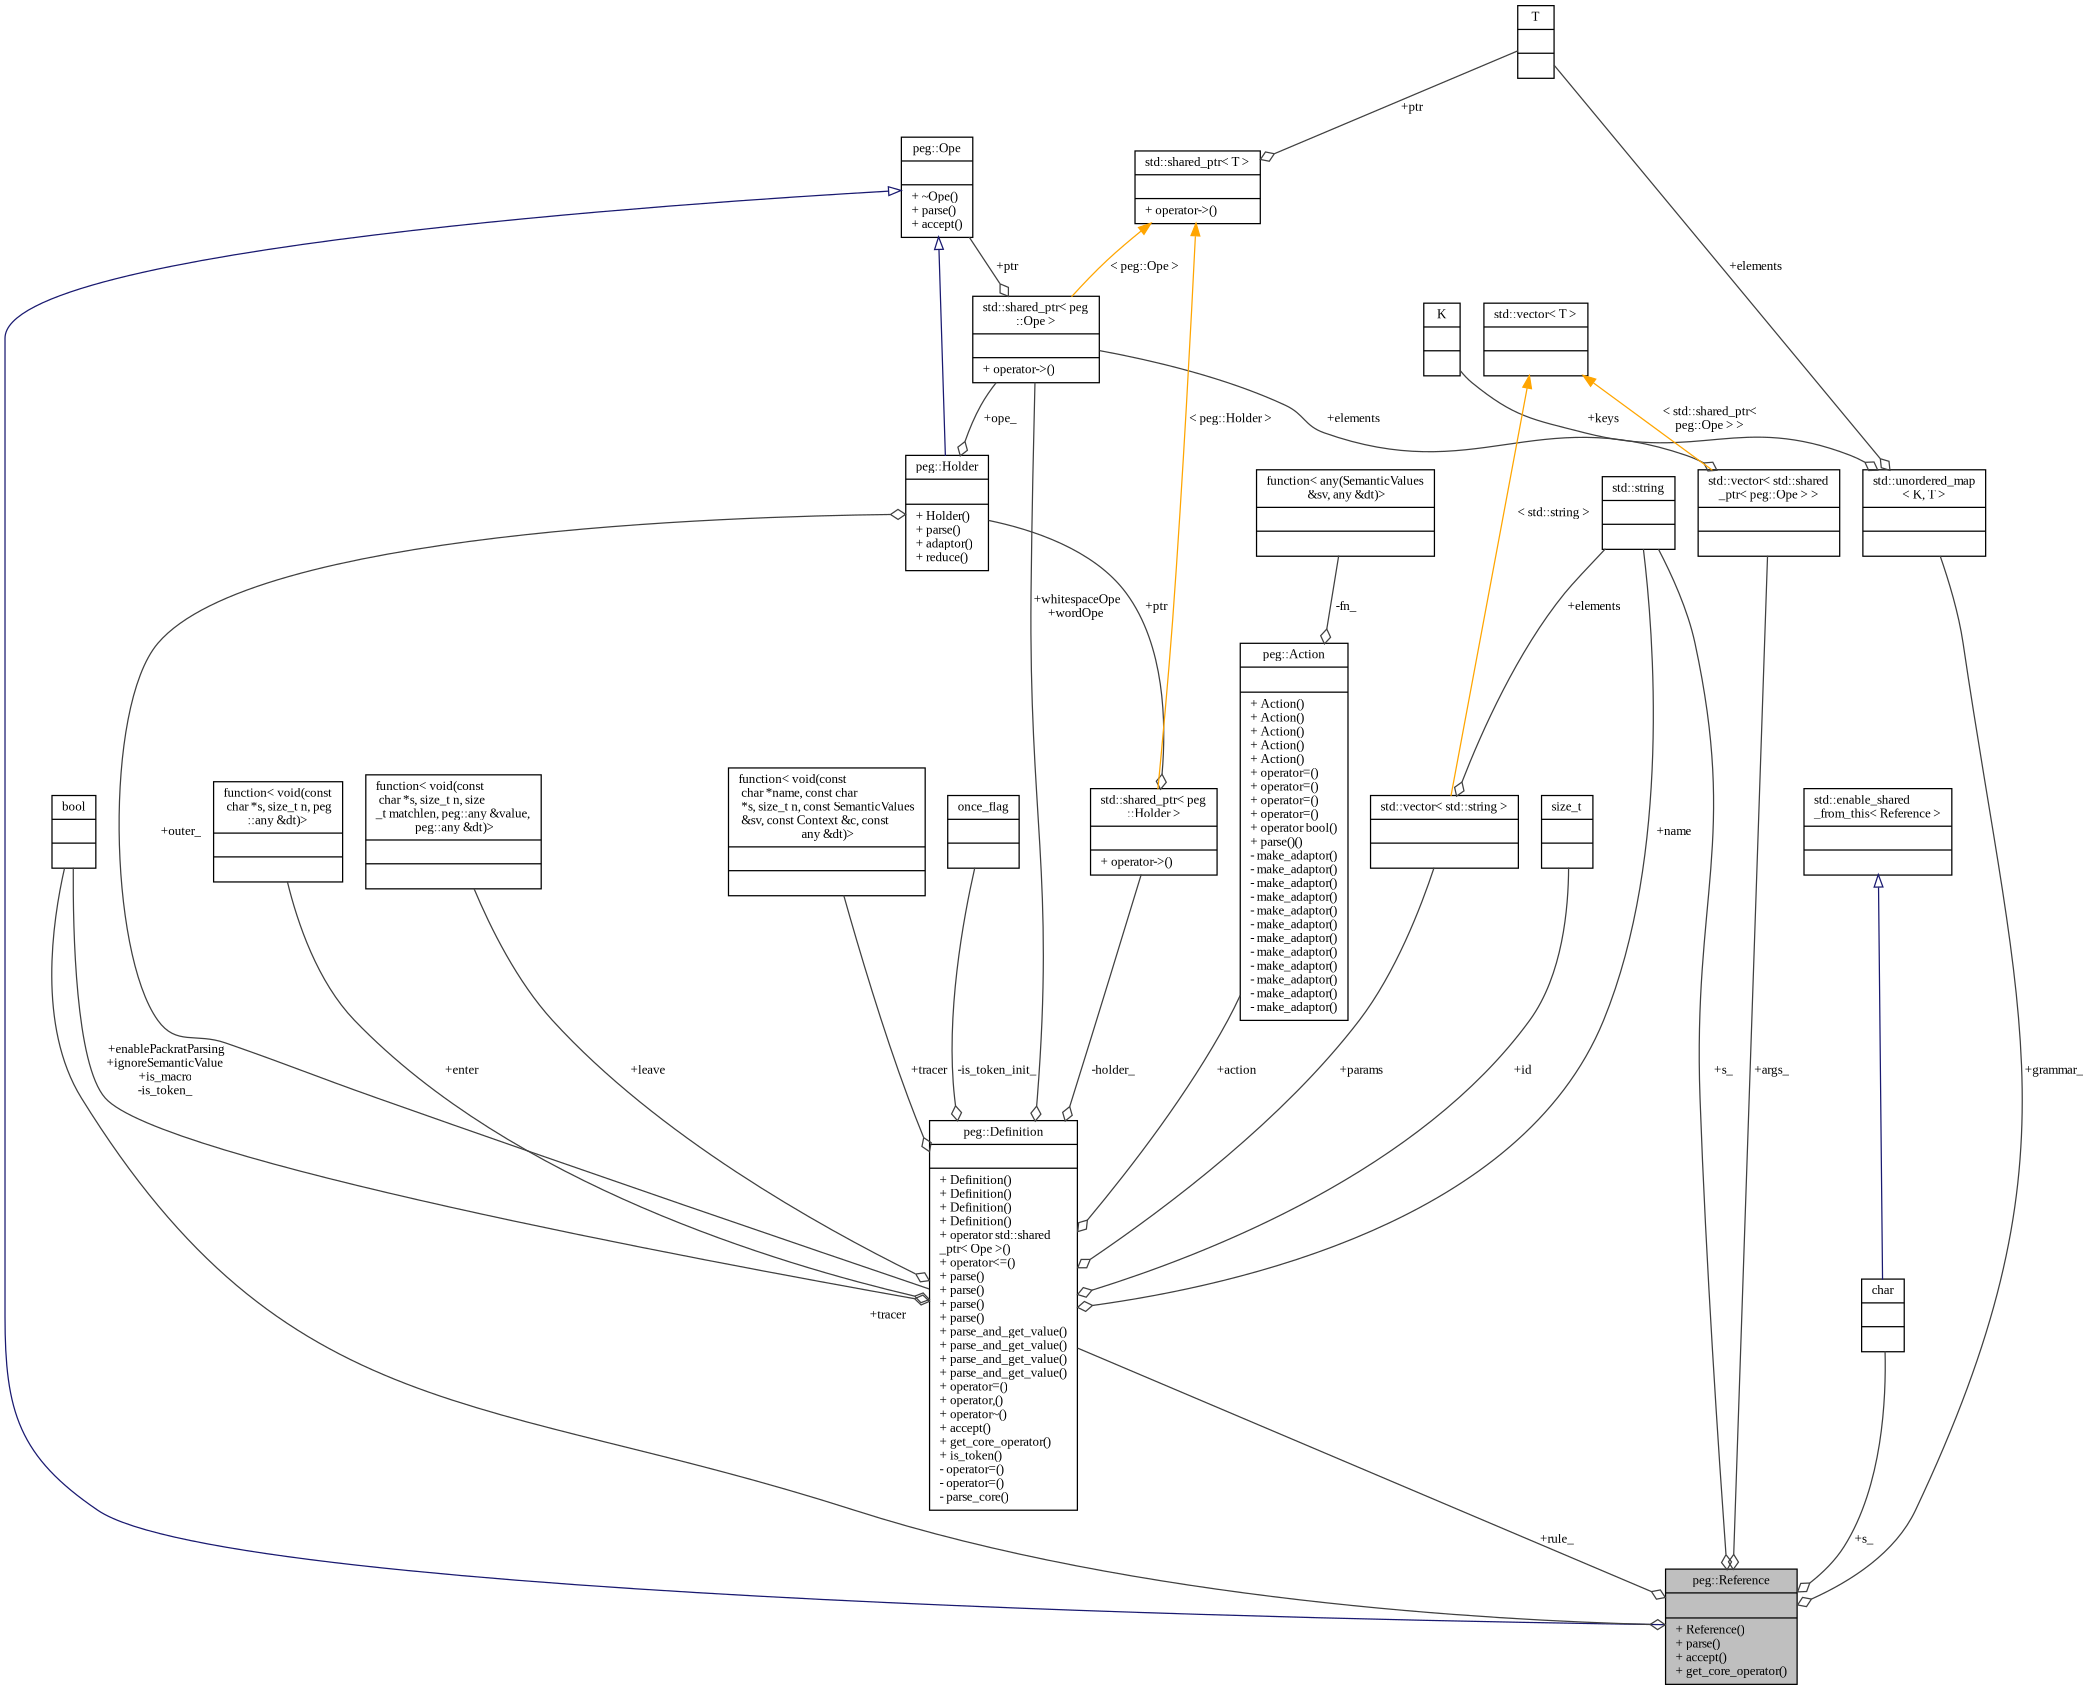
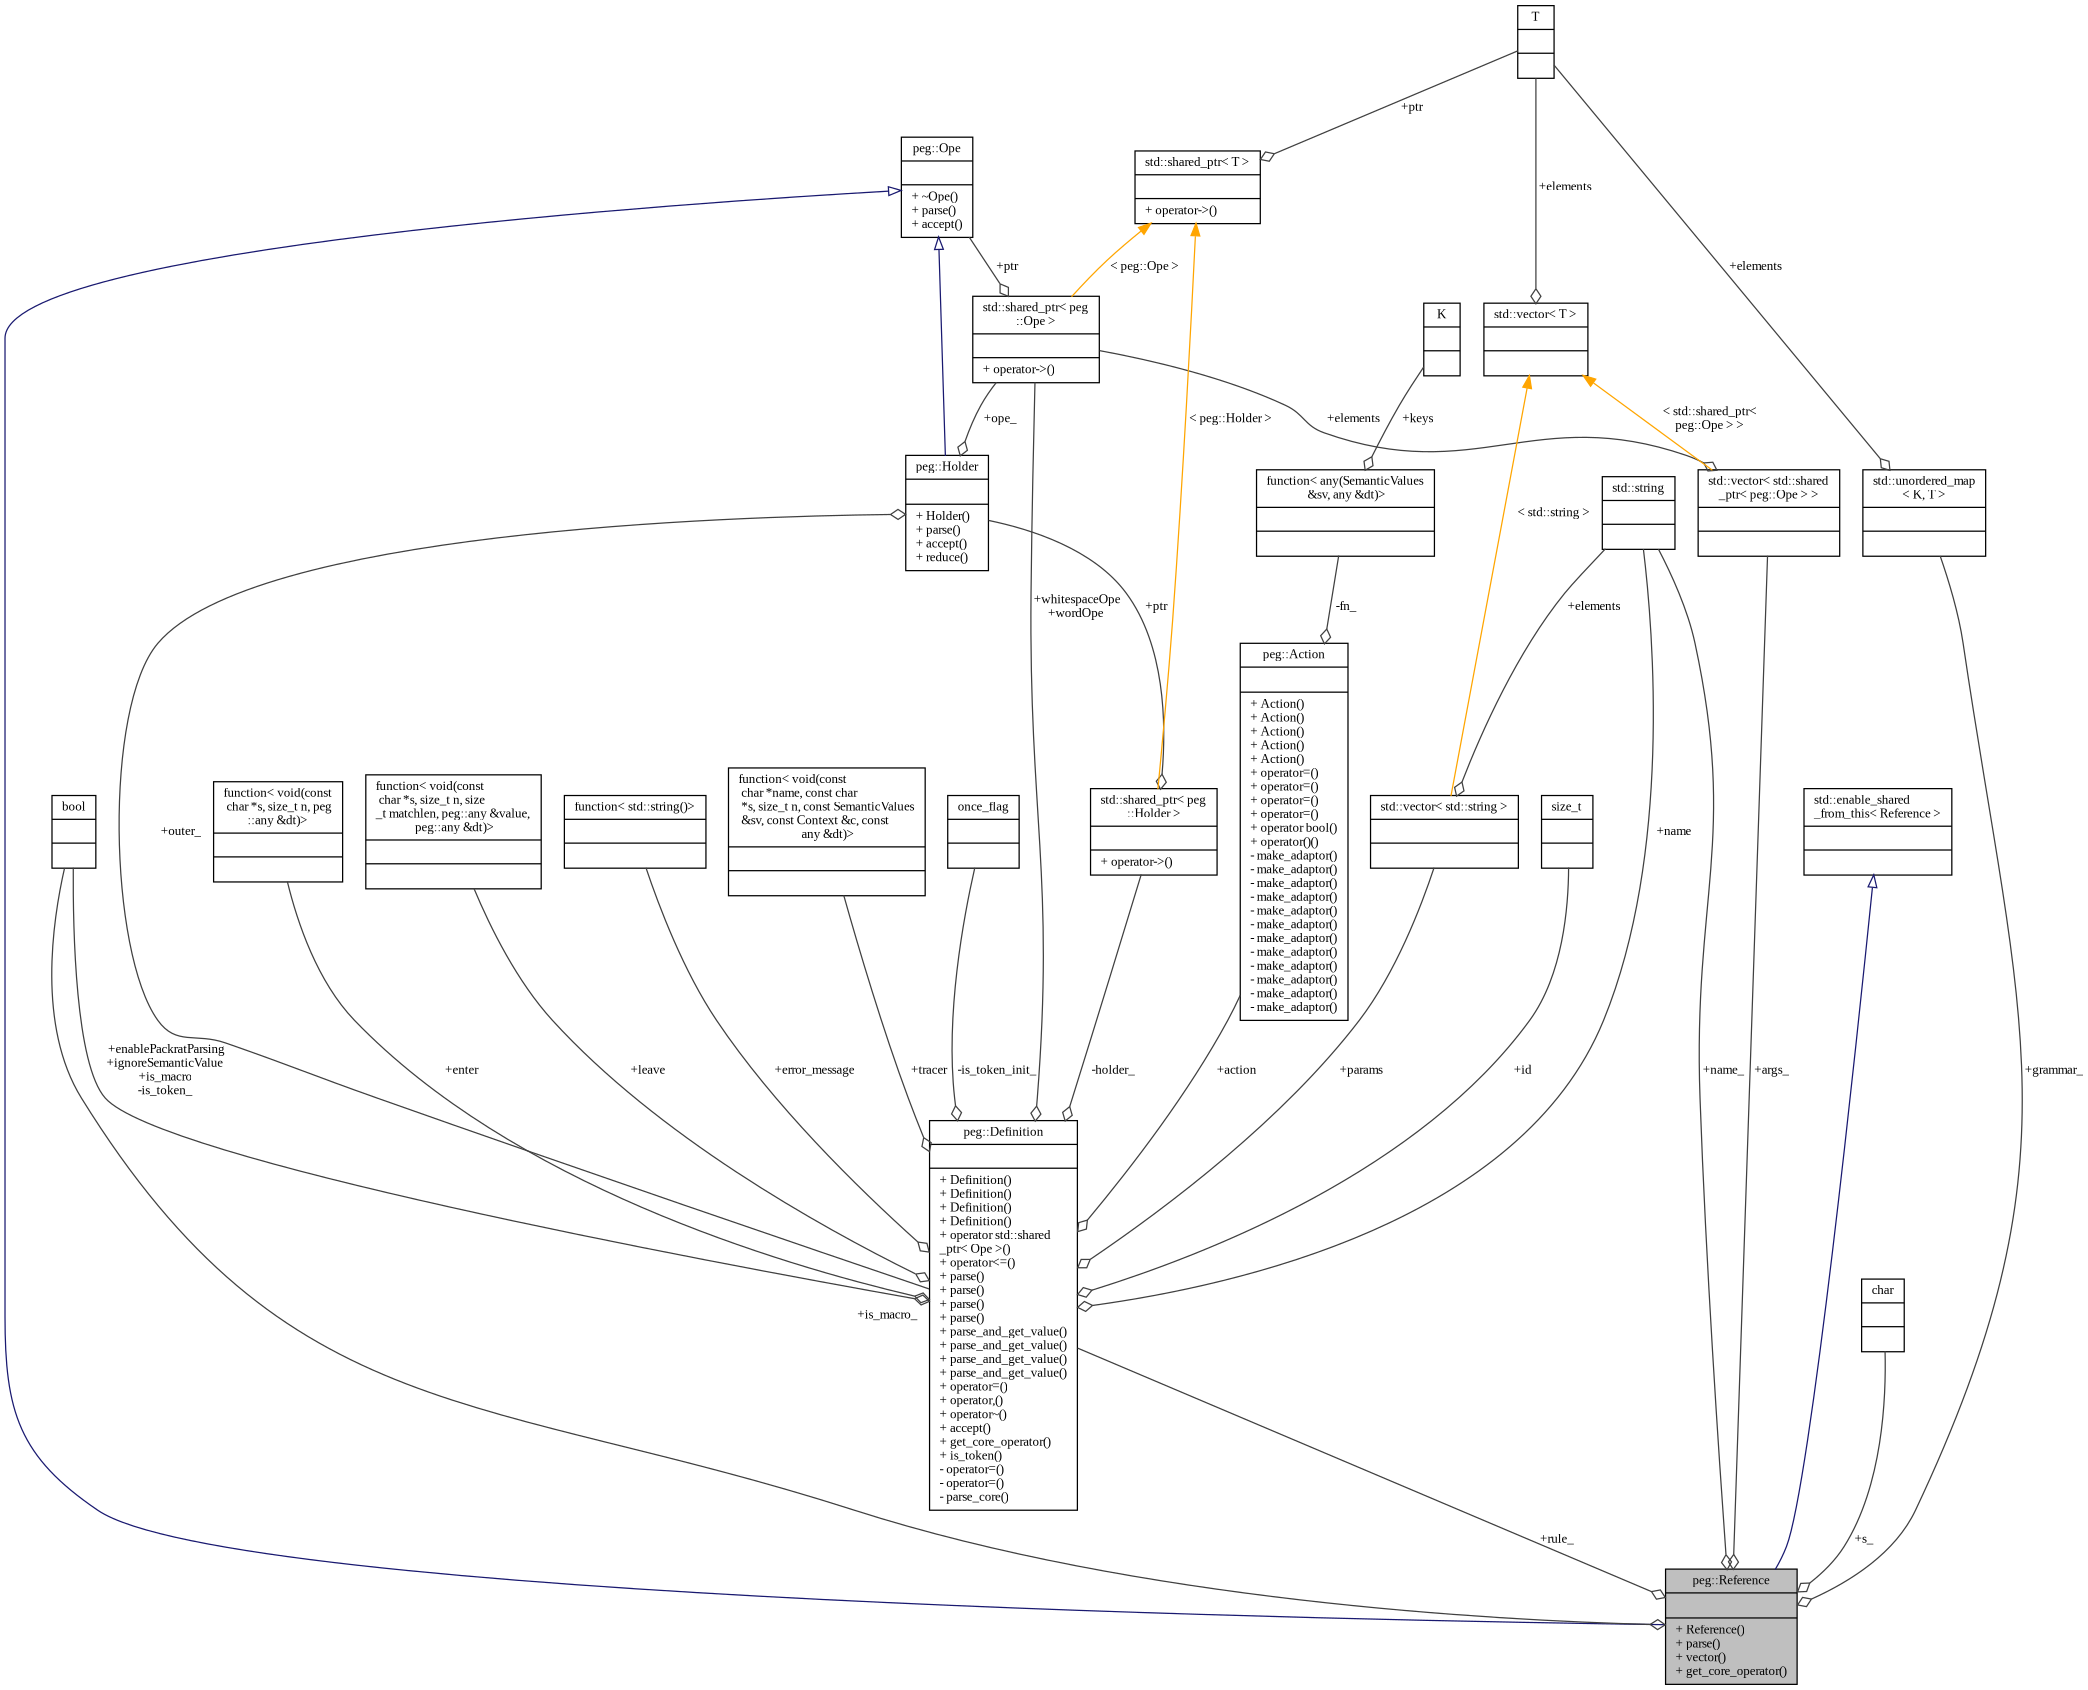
edge "T" -> "std::vector< T >": added, label "+elements"
edge "K" -> "std::unordered_map": now "K" -> "function< any(SemanticValues"
node "peg::Holder": text "+ adaptor()" -> "+ accept()"
node "function< std::string()>": added
node "peg::Action": text "+ parse()()" -> "+ operator()()"
edge "std::string" -> "peg::Reference": label " +s_" -> " +name_"
edge "char" -> "std::enable_shared": now "peg::Reference" -> "std::enable_shared"
edge "bool" -> "peg::Reference": label " +tracer" -> " +is_macro_"
node "peg::Reference": text "+ accept()" -> "+ vector()"
